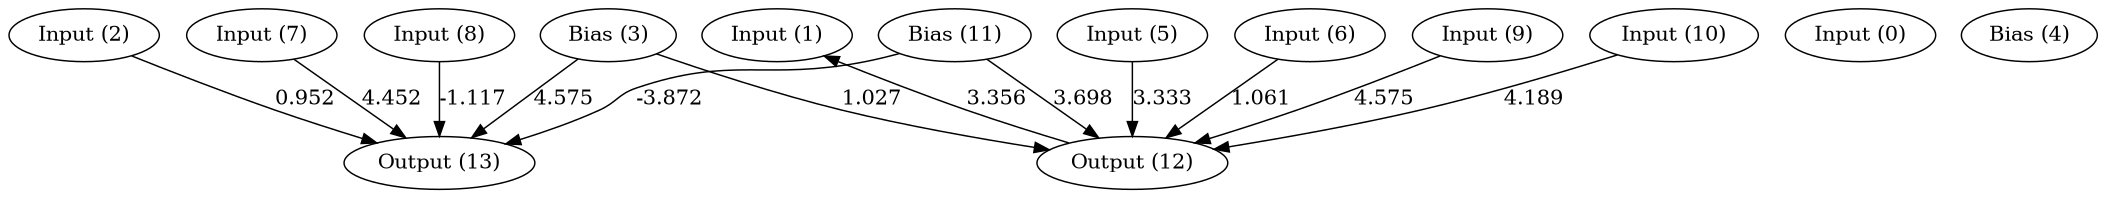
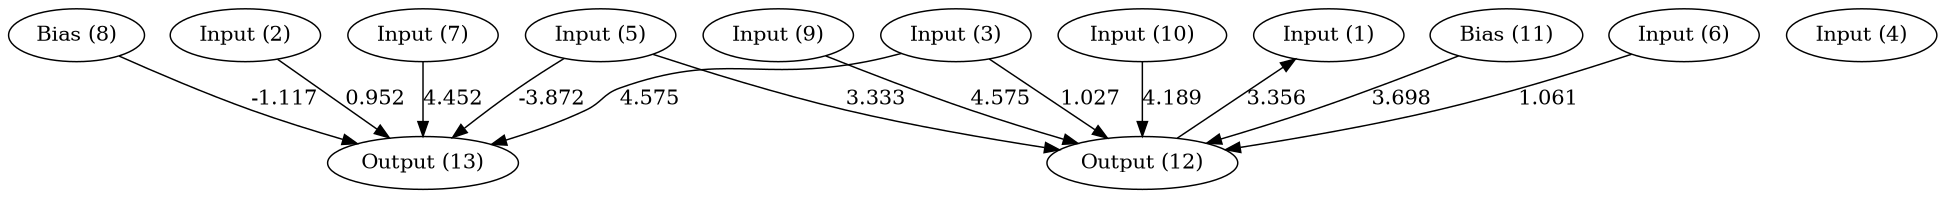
node "Input (8)": label "Input (8)" -> "Bias (8)"
node "Bias (3)": label "Bias (3)" -> "Input (3)"
node "Input (0)": removed
node "Bias (4)": label "Bias (4)" -> "Input (4)"
edge "Bias (11)" -> "Output (13)": now "Input (5)" -> "Output (13)"
